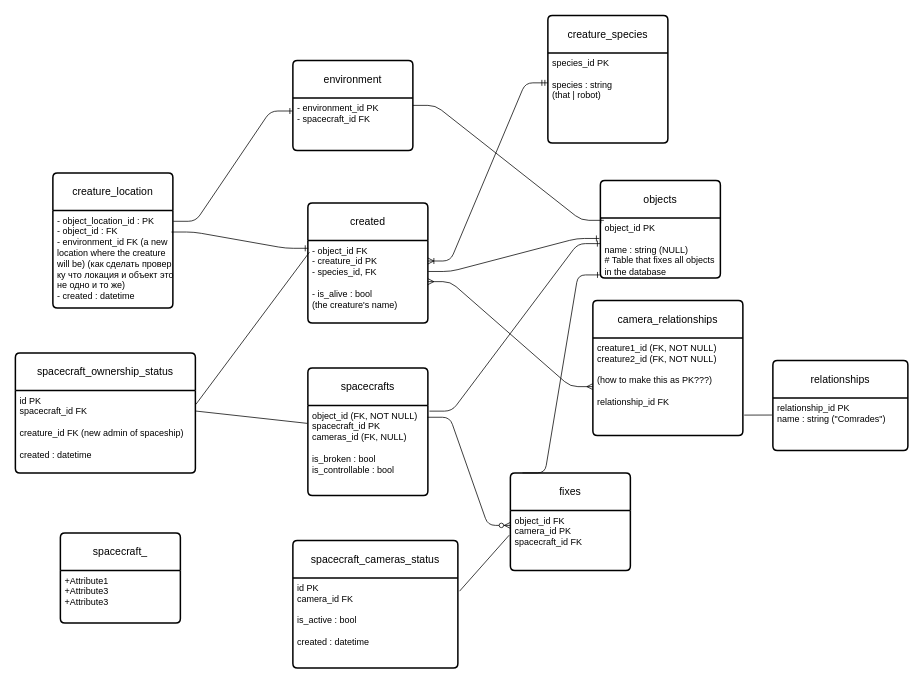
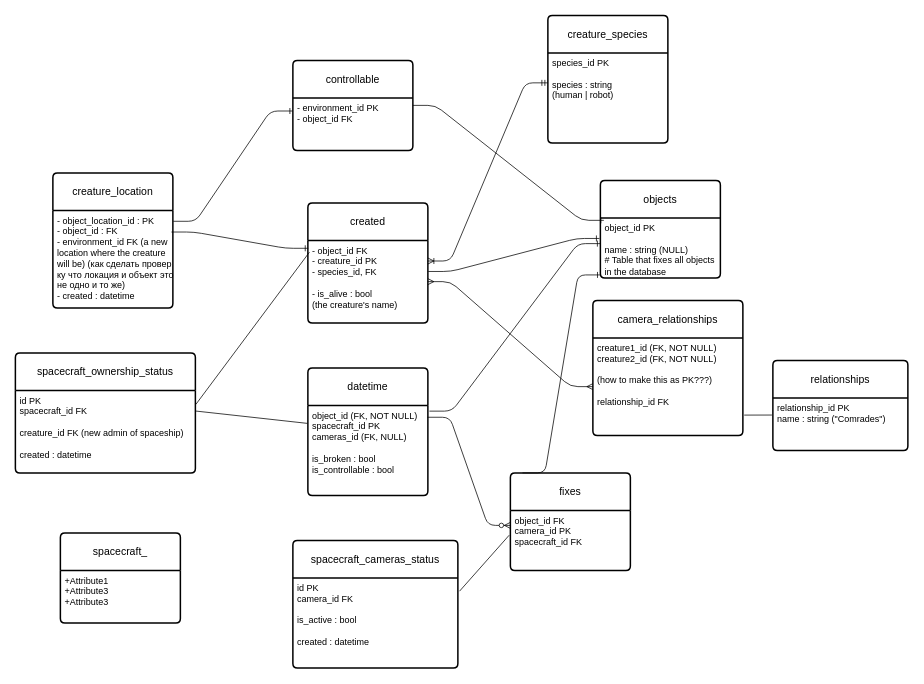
node "species_id PK species : string (that | robot)": label "species_id PK species : string (that | robot)" -> "species_id PK species : string (human | robot)"
node "environment": label "environment" -> "controllable"
node "- environment_id PK - spacecraft_id FK": label "- environment_id PK - spacecraft_id FK" -> "- environment_id PK - object_id FK"
node "spacecrafts": label "spacecrafts" -> "datetime"
